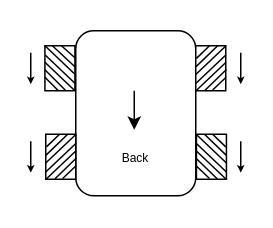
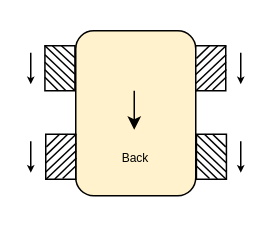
node "Back": fillcolor #ffffff -> #fff2cc
